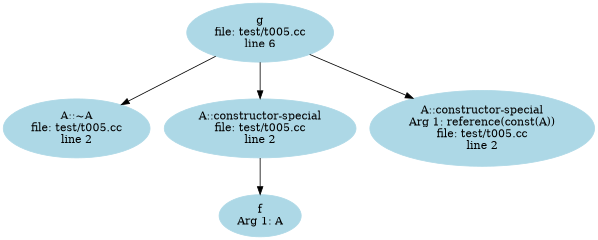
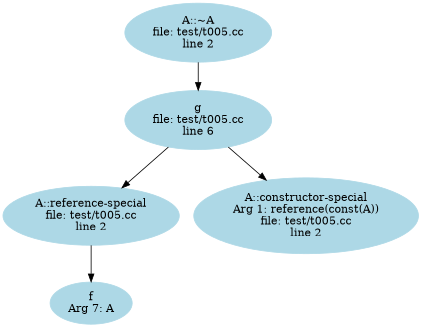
edge "g file: test/t005.cc line 6" -> "A::~A file: test/t005.cc line 2": reversed
node "A::constructor-special file: test/t005.cc line 2": label "A::constructor-special file: test/t005.cc line 2" -> "A::reference-special file: test/t005.cc line 2"
node "f Arg 1: A": label "f Arg 1: A" -> "f Arg 7: A"
